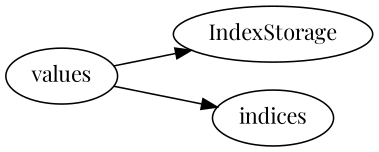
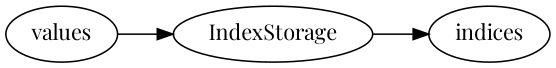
edge "values" -> "indices": now "IndexStorage" -> "indices"
